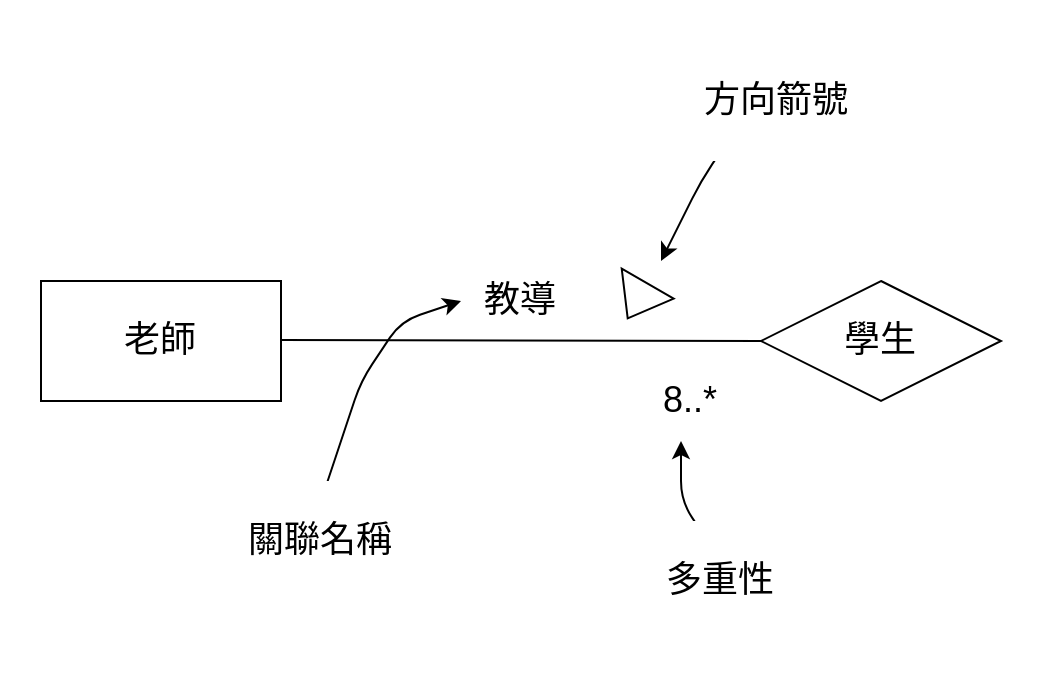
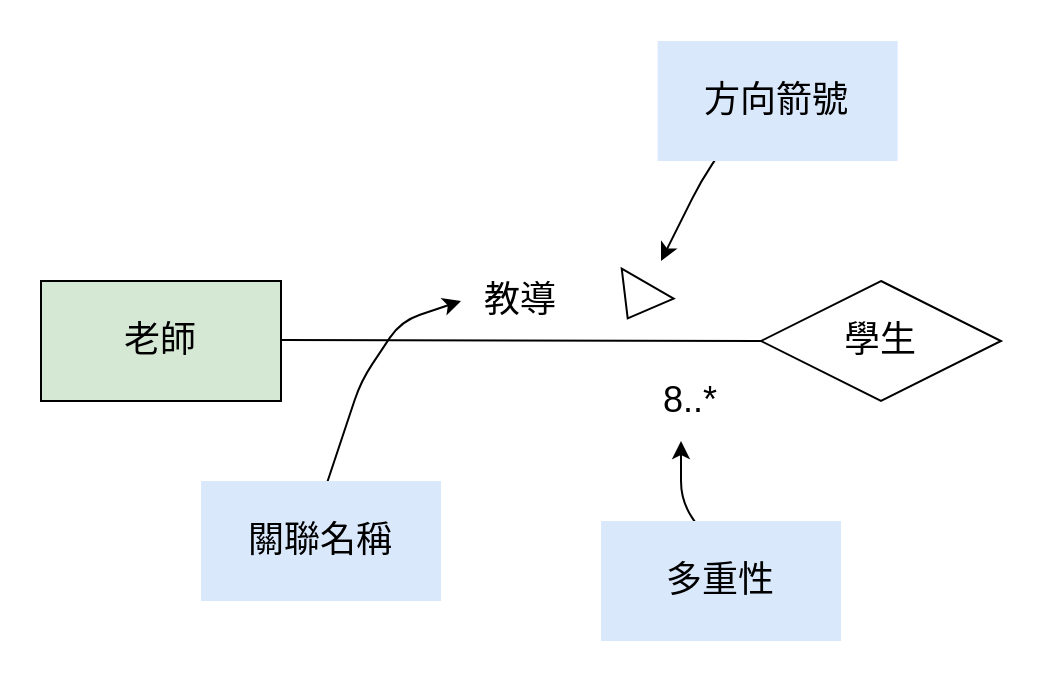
node "方向箭號": fillcolor #ffffff -> #dae8fc
node "老師": fillcolor #ffffff -> #d5e8d4
node "關聯名稱": fillcolor #ffffff -> #dae8fc
node "多重性": fillcolor #ffffff -> #dae8fc
